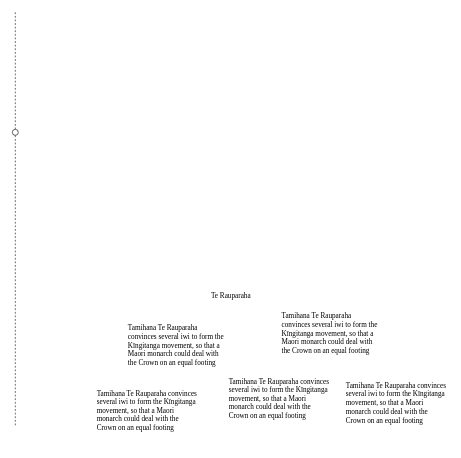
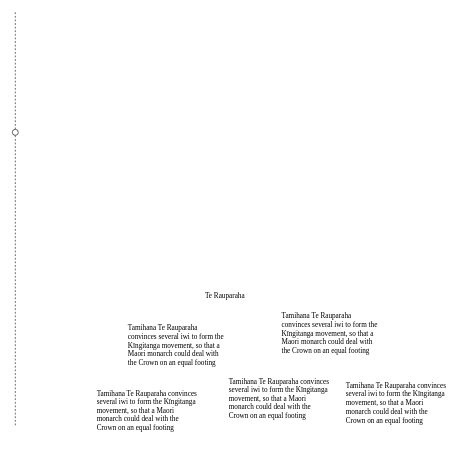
node "Te Rauparaha": moved (231, 296) -> (225, 296)
